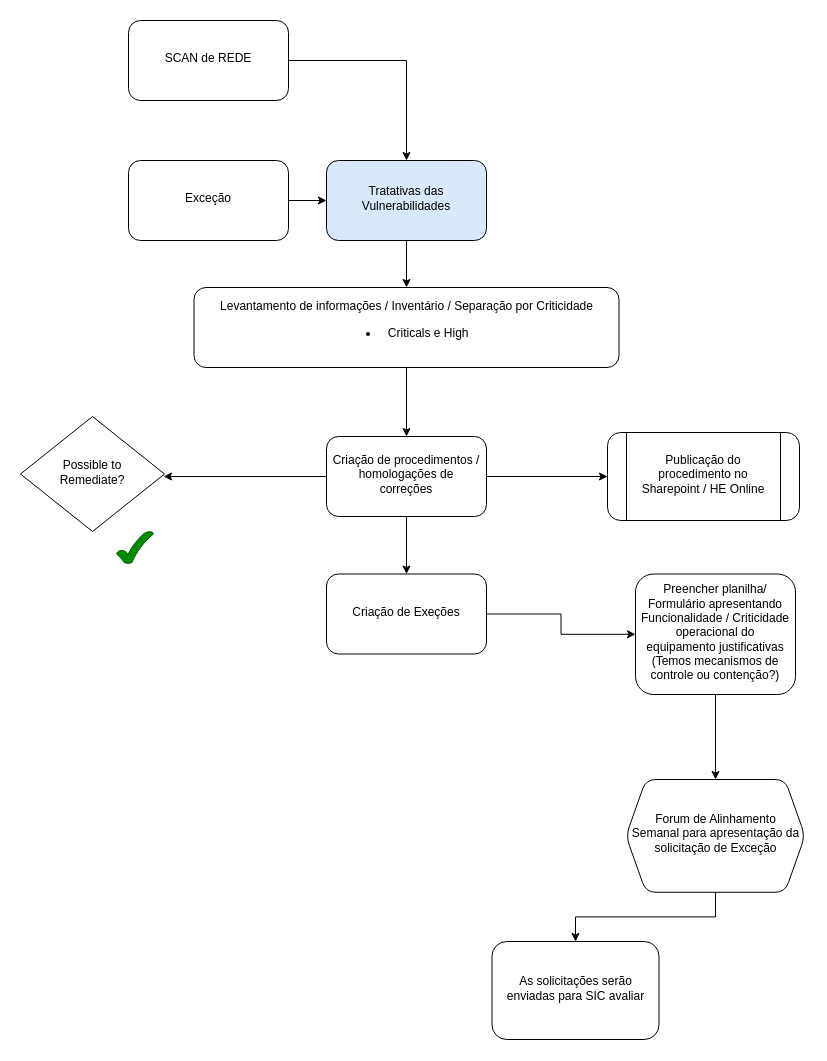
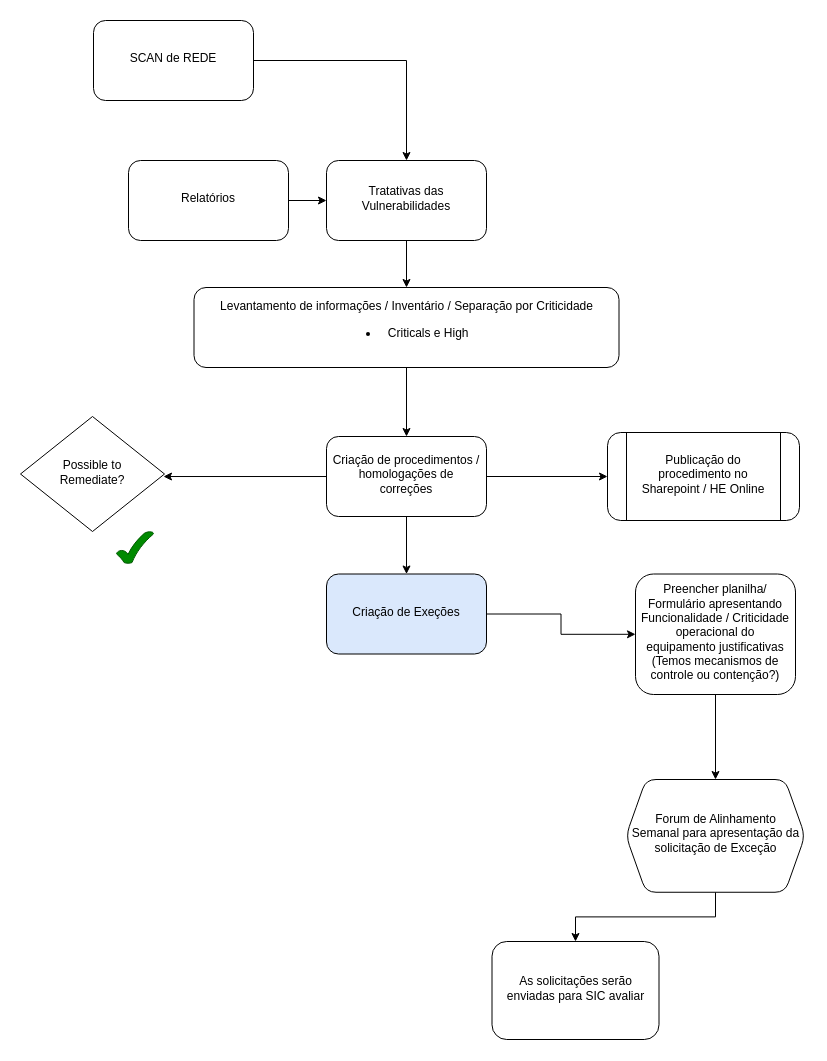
node "SCAN de REDE": moved (209, 61) -> (174, 61)
node "Exceção": label "Exceção" -> "Relatórios"
node "Tratativas das Vulnerabilidades": fillcolor #dae8fc -> #ffffff
node "Criação de Exeções": fillcolor #ffffff -> #dae8fc
